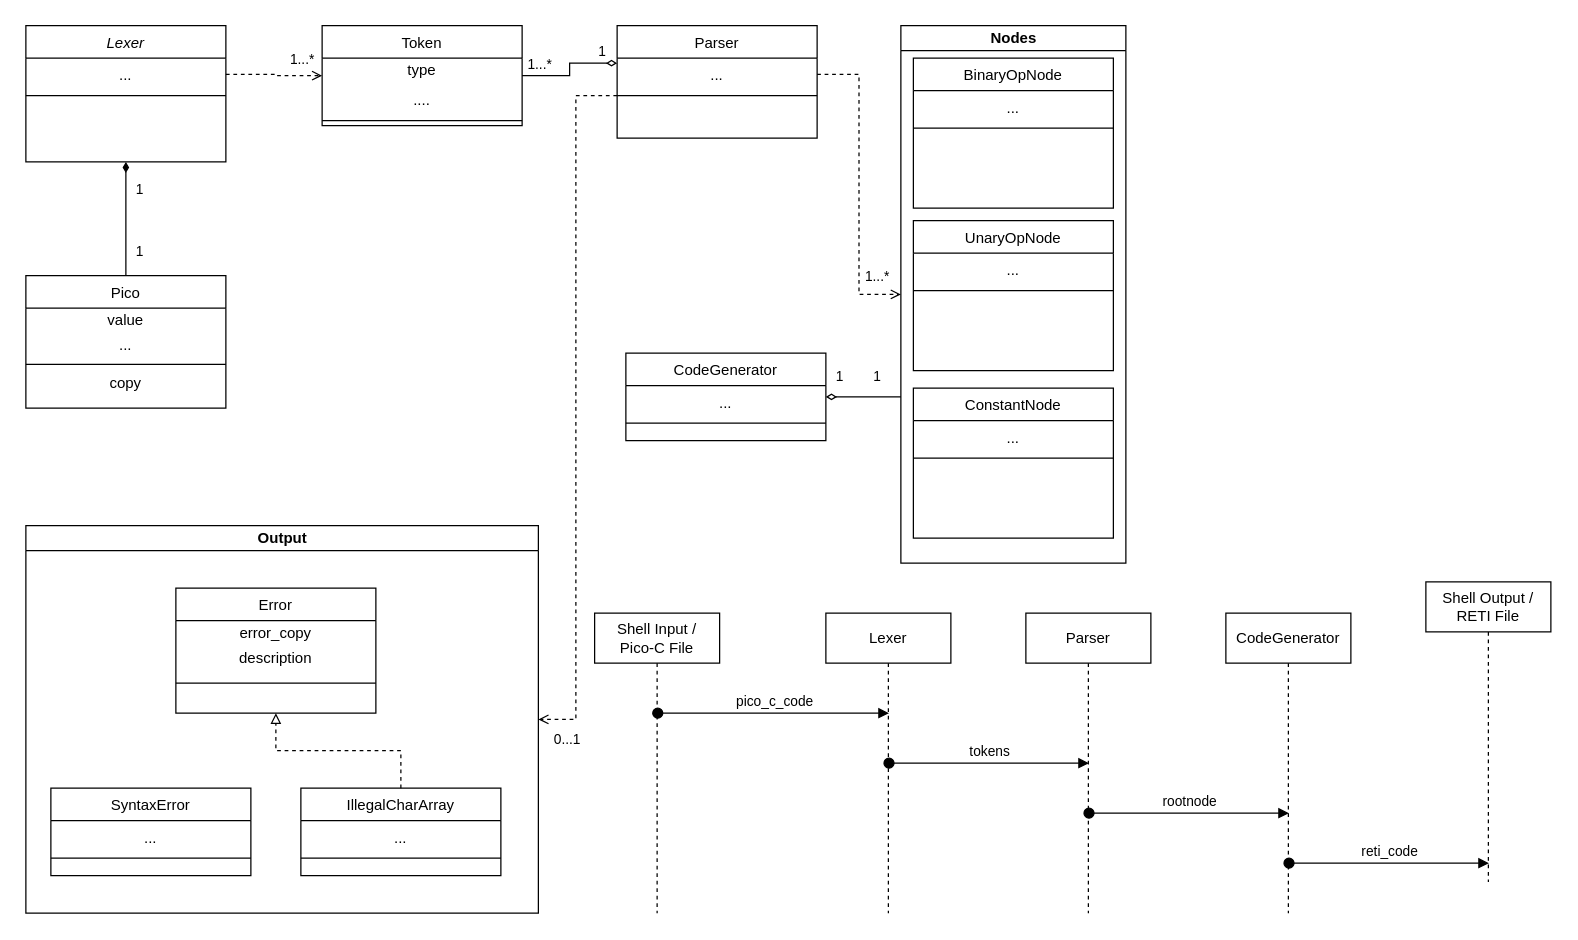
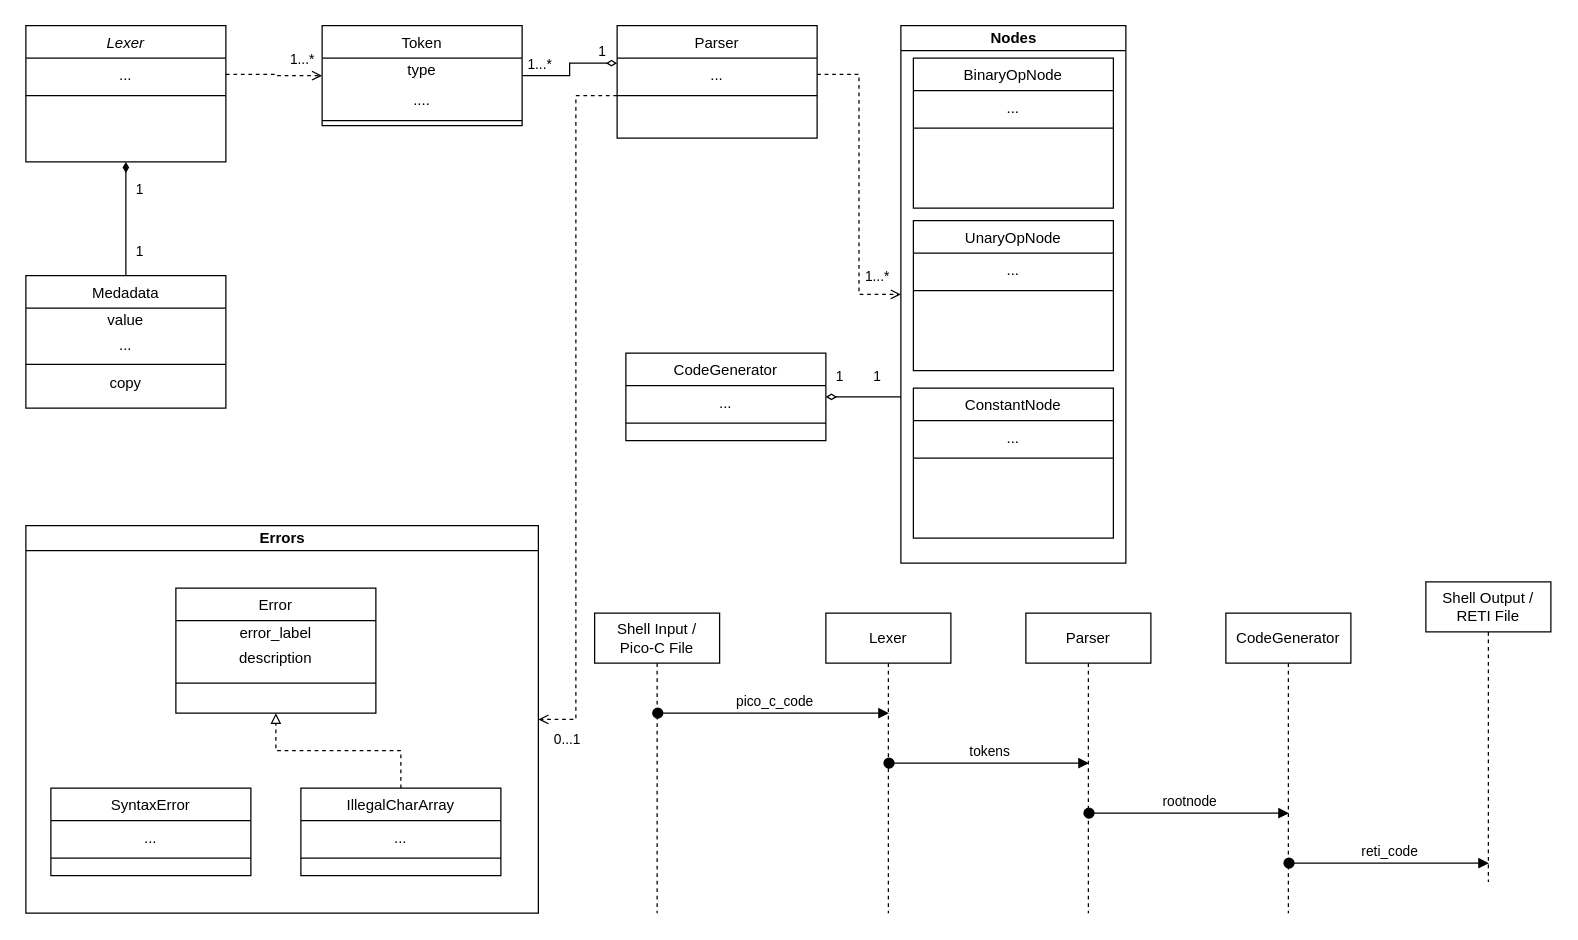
node "Pico": label "Pico" -> "Medadata"
node "Output": label "Output" -> "Errors"
node "error_copy": label "error_copy" -> "error_label"
